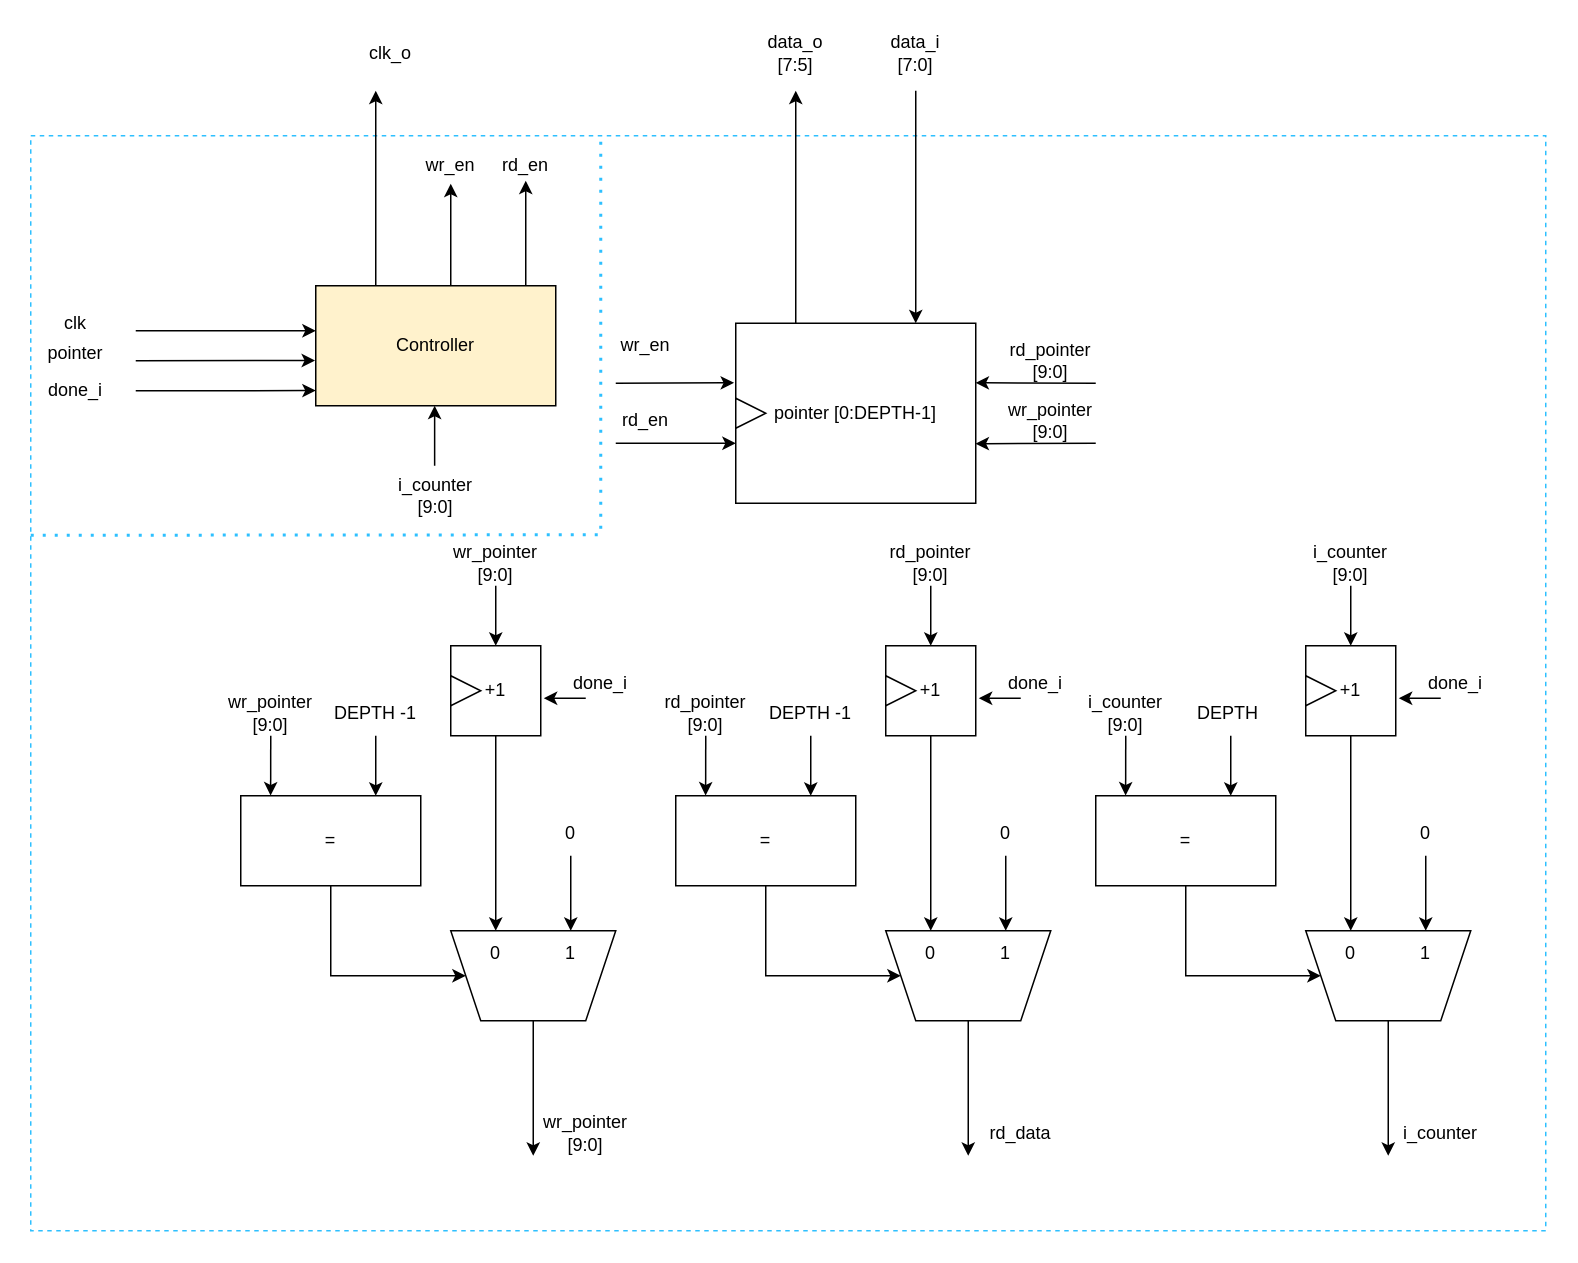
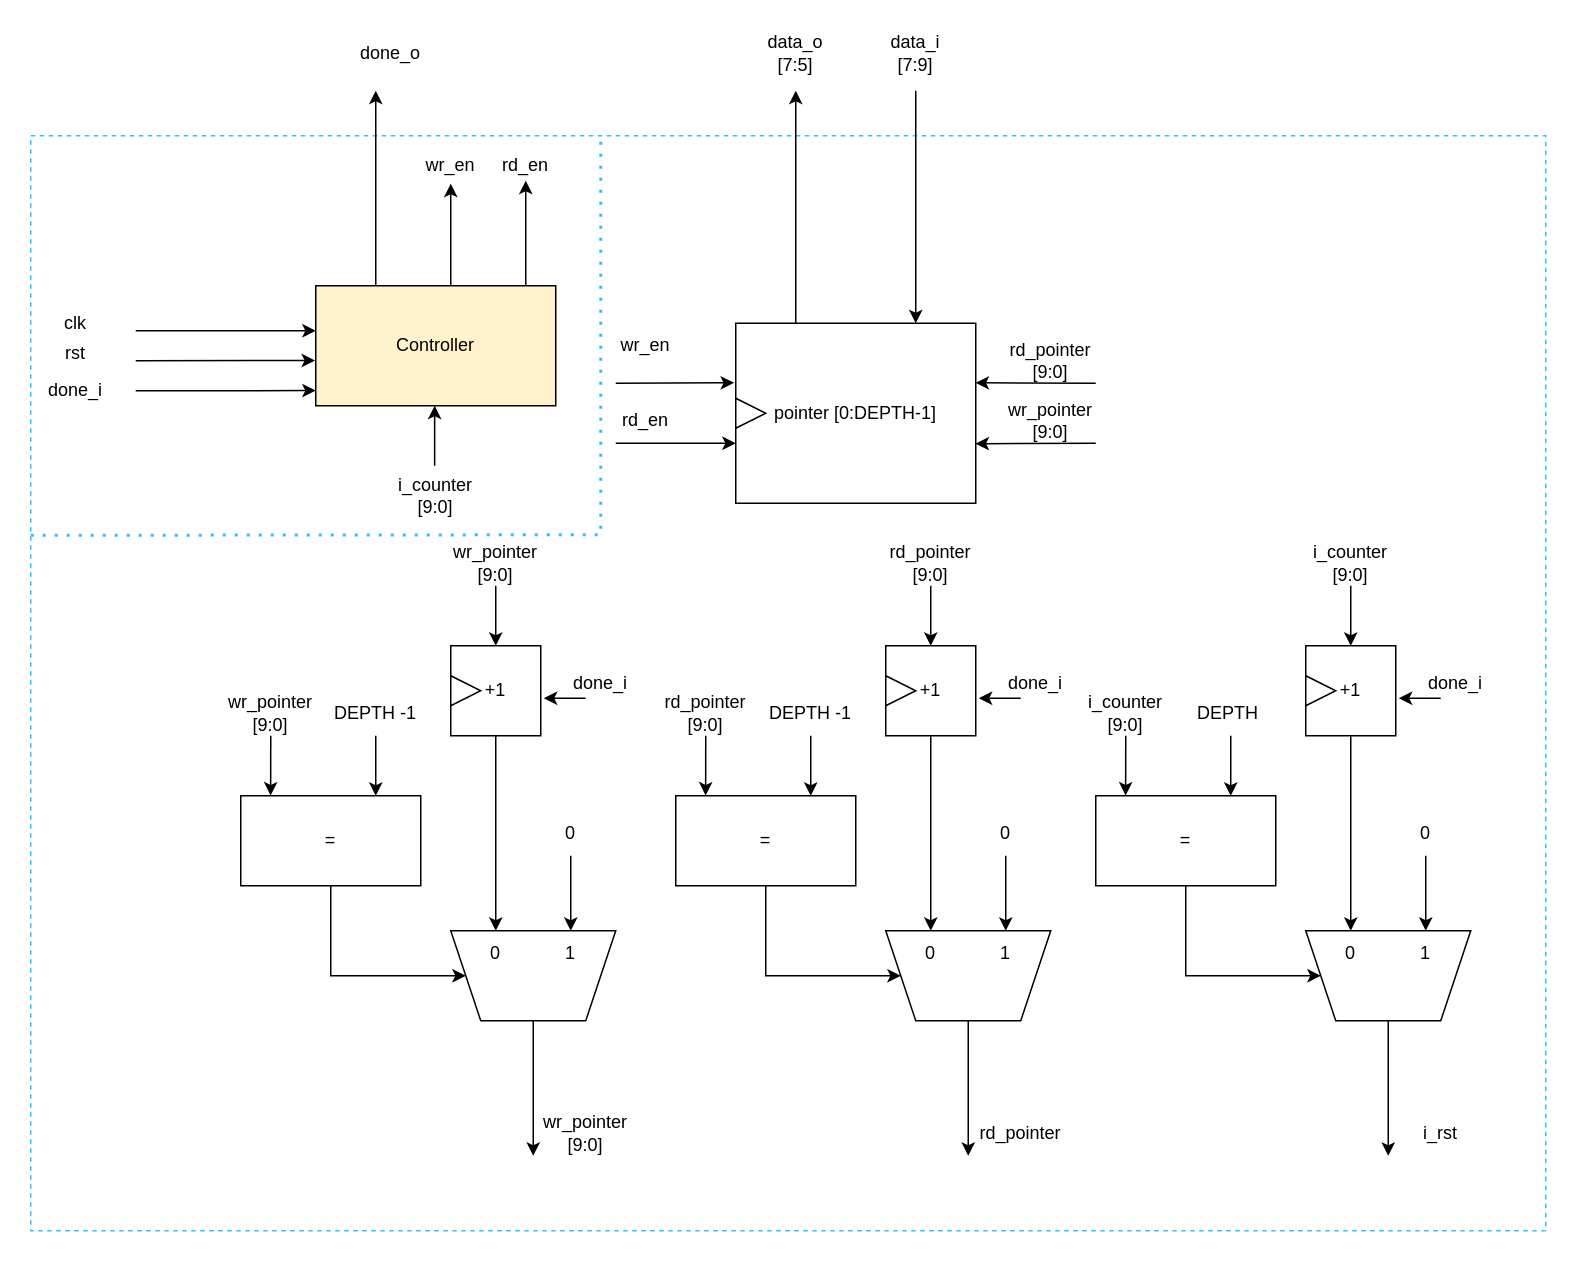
node "clk_o": label "clk_o" -> "done_o"
node "data_i [7:0]": label "data_i [7:0]" -> "data_i [7:9]"
node "pointer": label "pointer" -> "rst"
node "rd_data": label "rd_data" -> "rd_pointer"
node "i_counter": label "i_counter" -> "i_rst"
